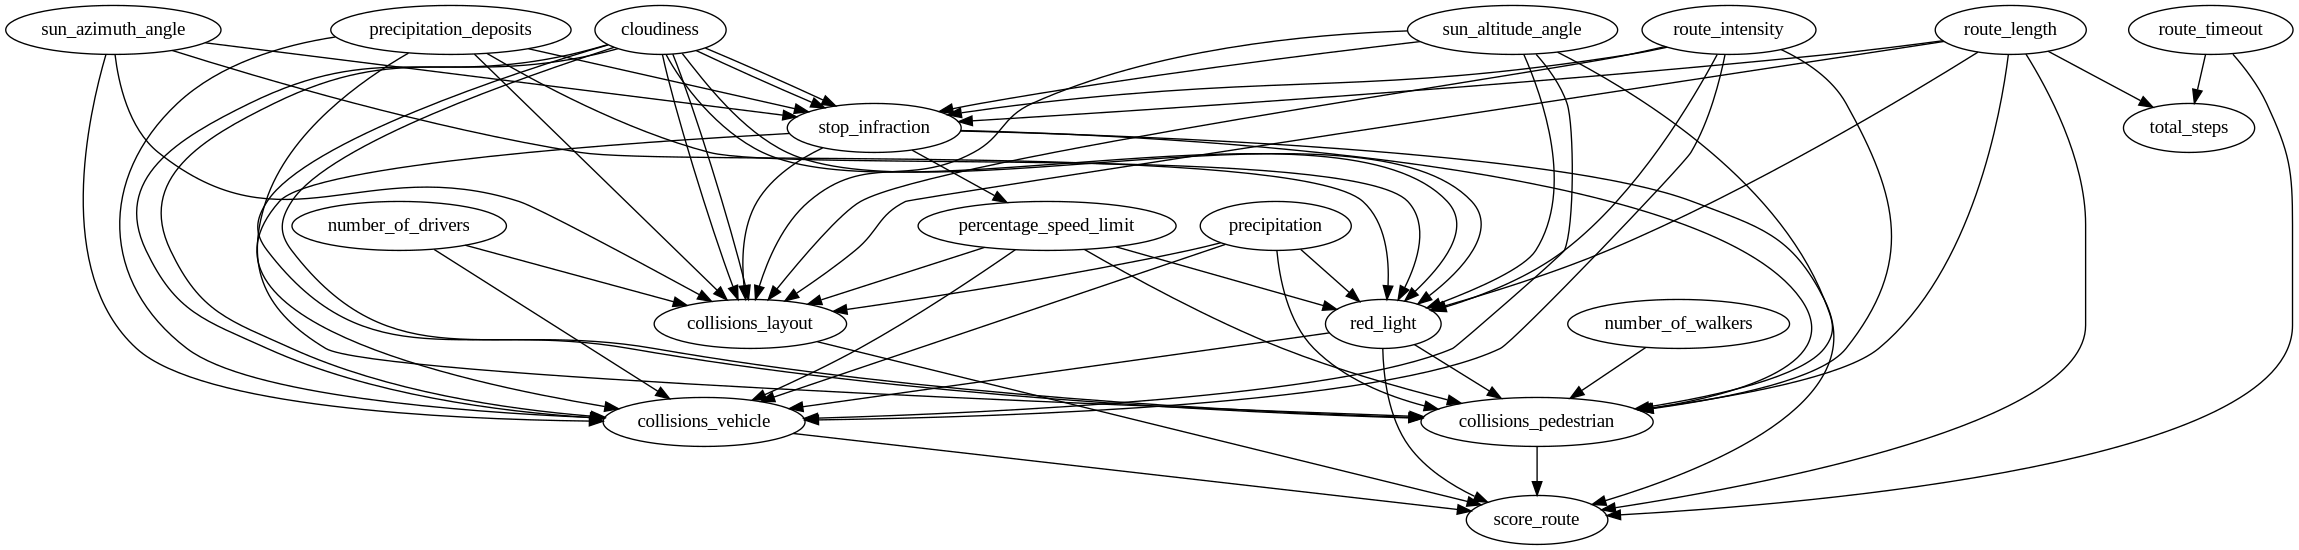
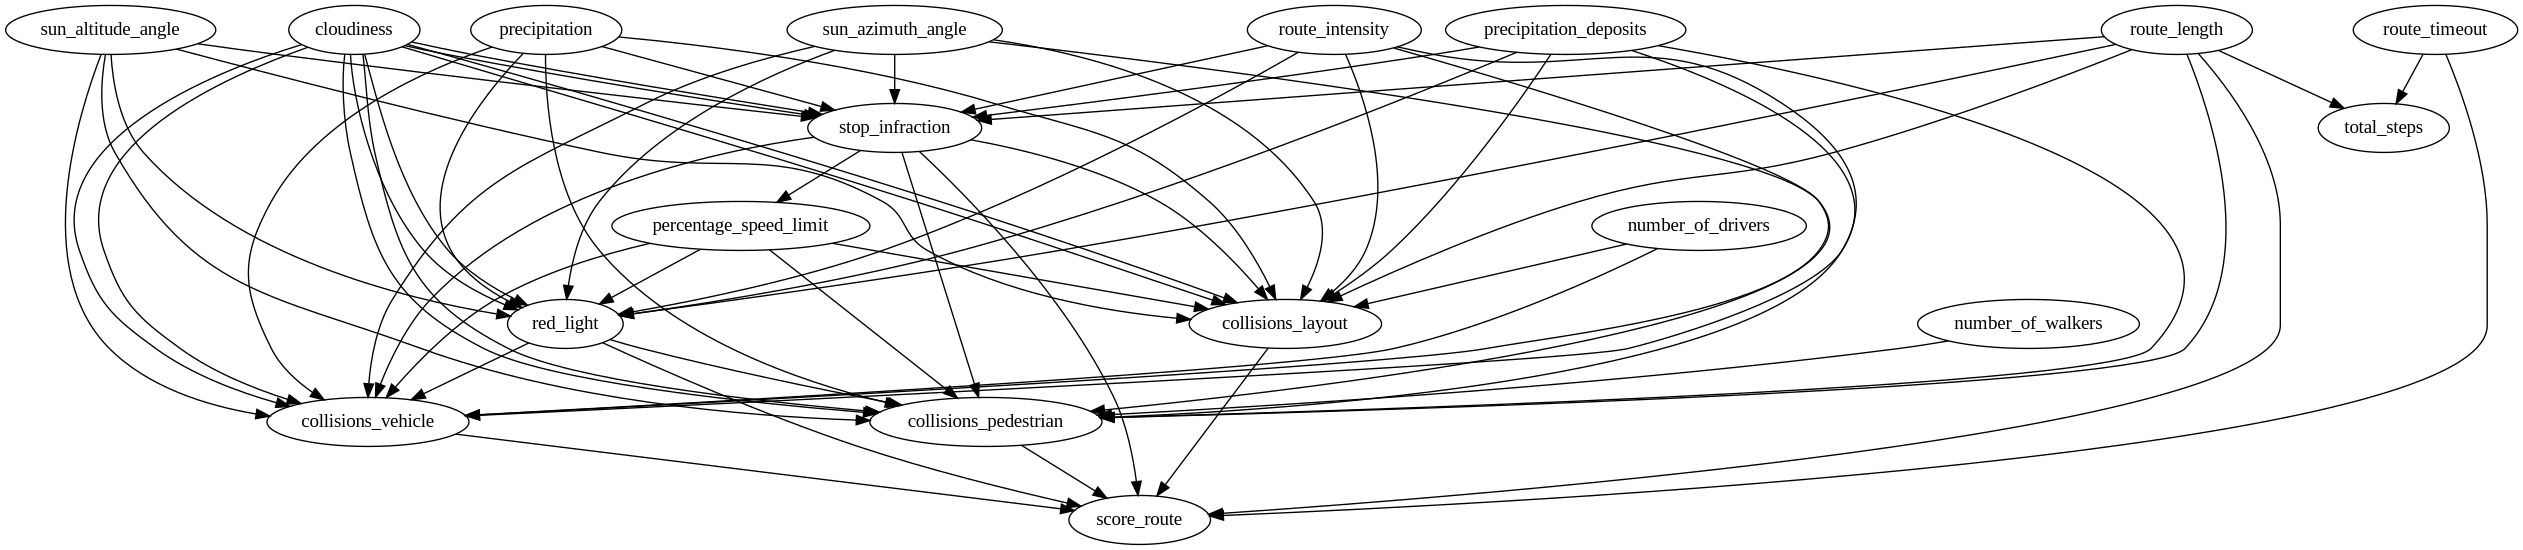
edge "precipitation" -> "stop_infraction": added
edge "sun_azimuth_angle" -> "collisions_pedestrian": added
